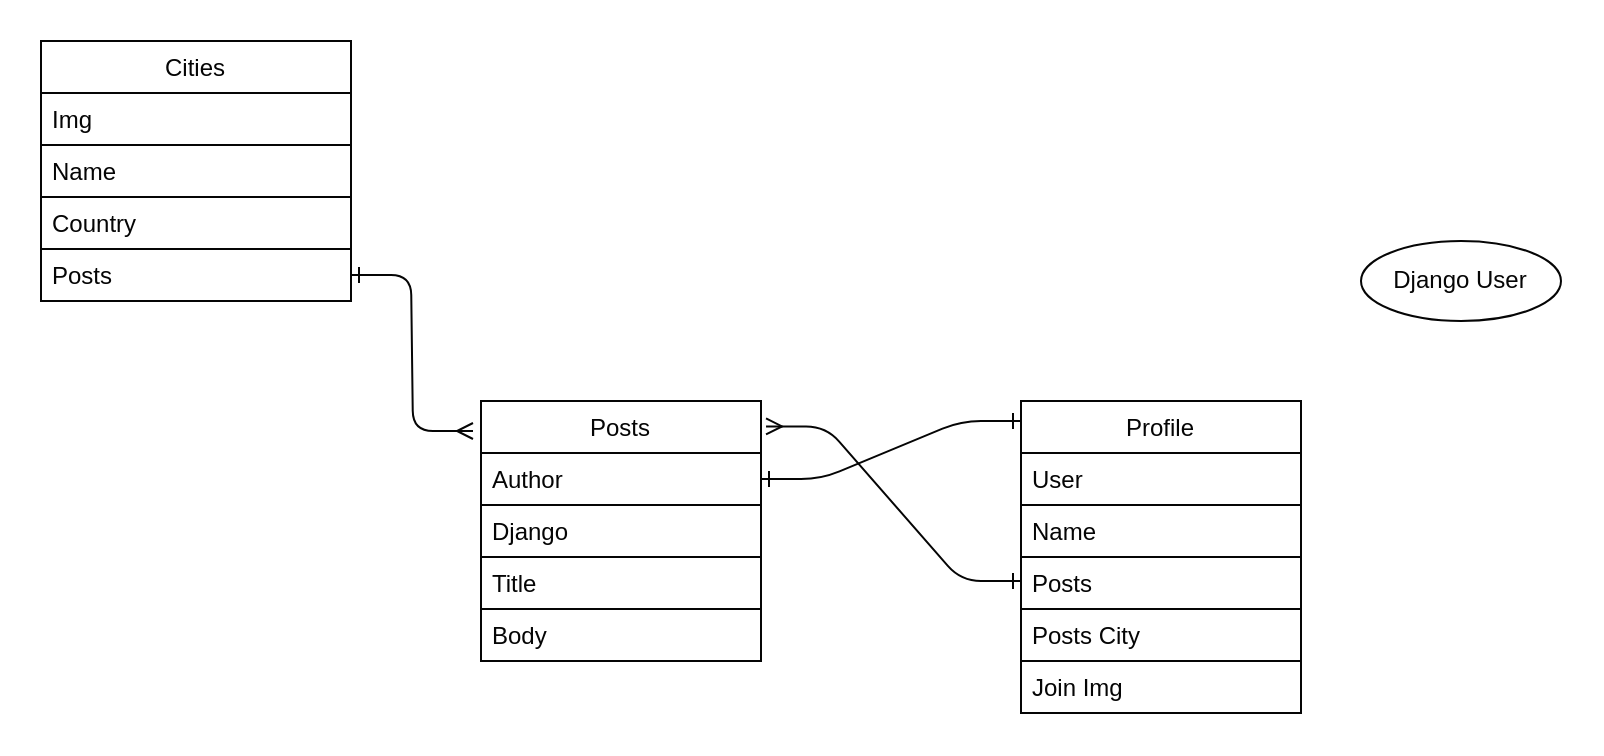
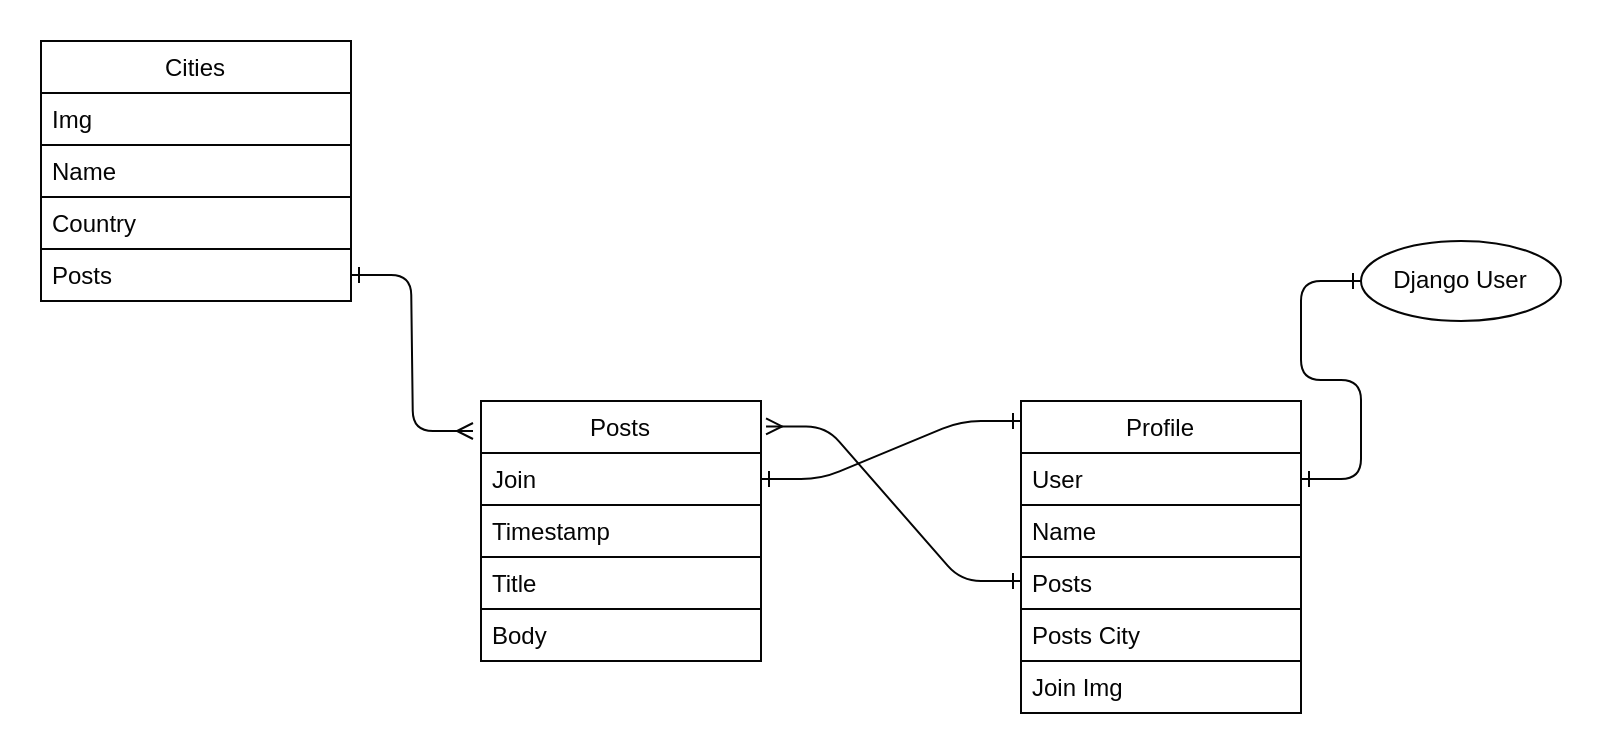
edge "Django User" -- "User": added
node "Author": label "Author" -> "Join"
node "Django": label "Django" -> "Timestamp"
